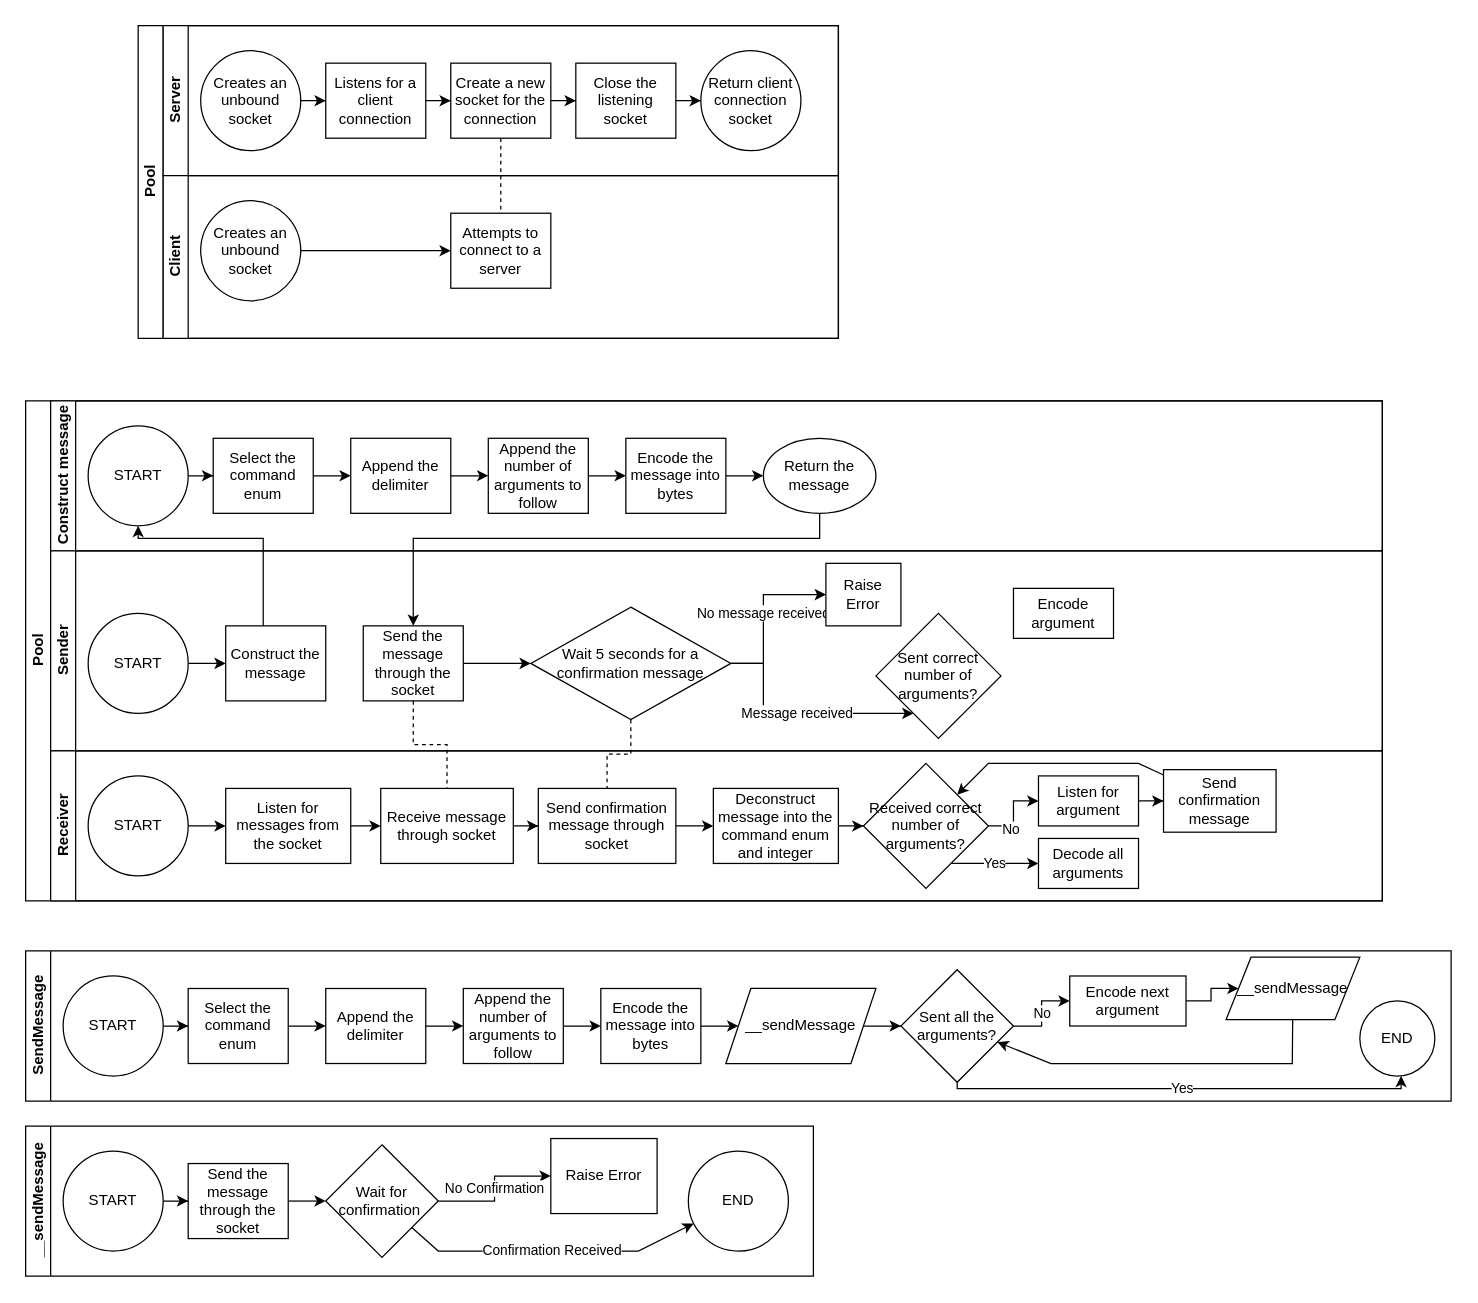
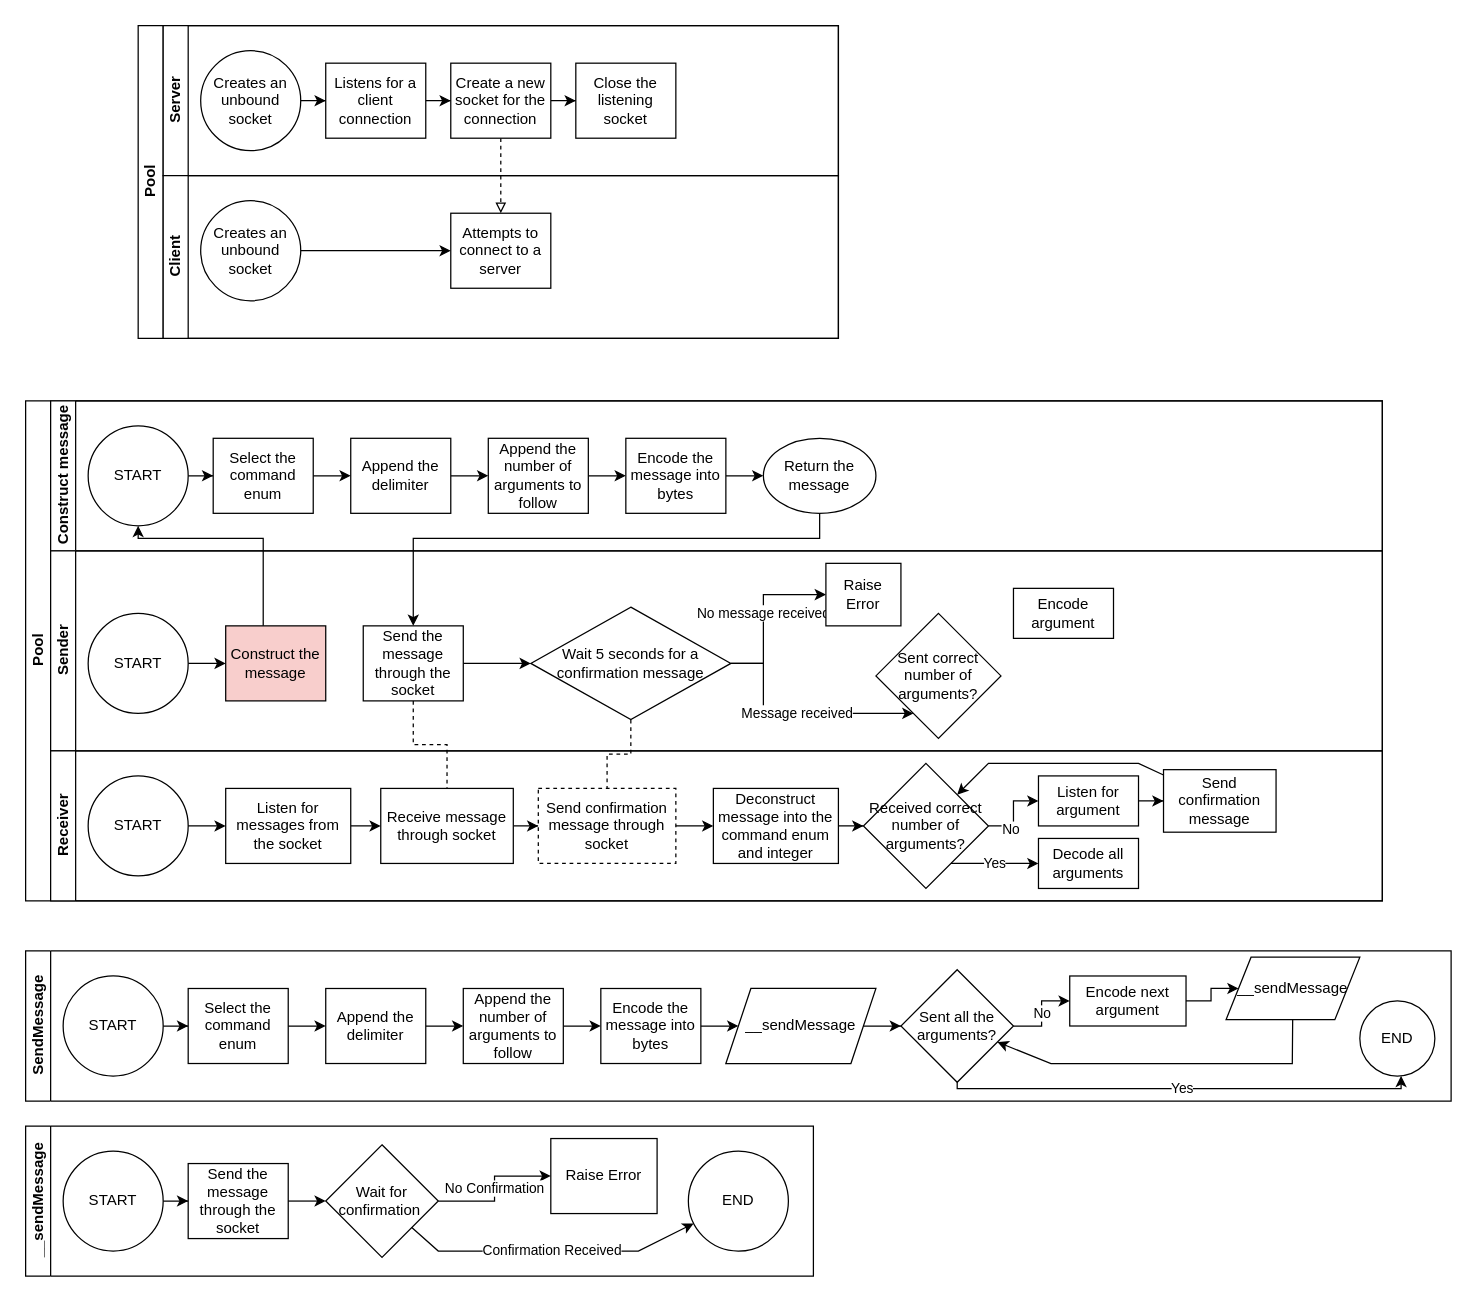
edge "Close the listening socket" -> "Return client connection socket": removed
node "Return client connection socket": removed
edge "Create a new socket for the connection" -- "Attempts to connect to a server": arrowhead none -> block
node "Construct the message": fillcolor #ffffff -> #f8cecc
node "Send confirmation message through socket": style solid -> dashed
